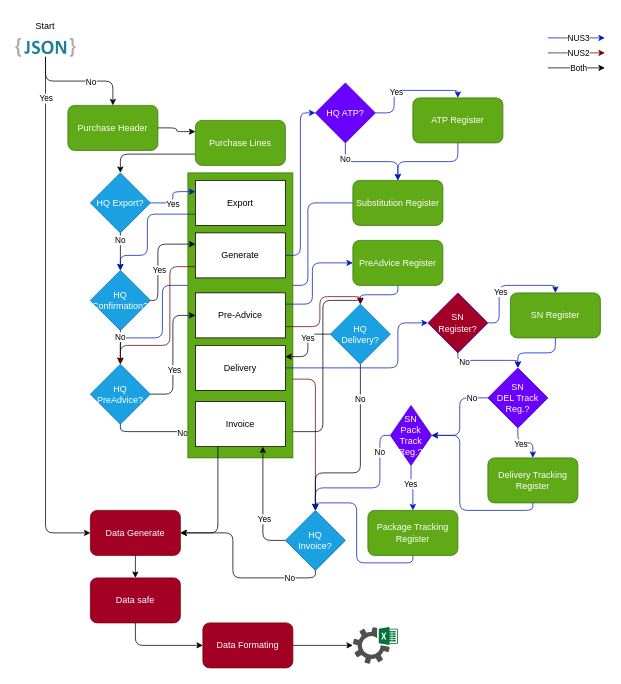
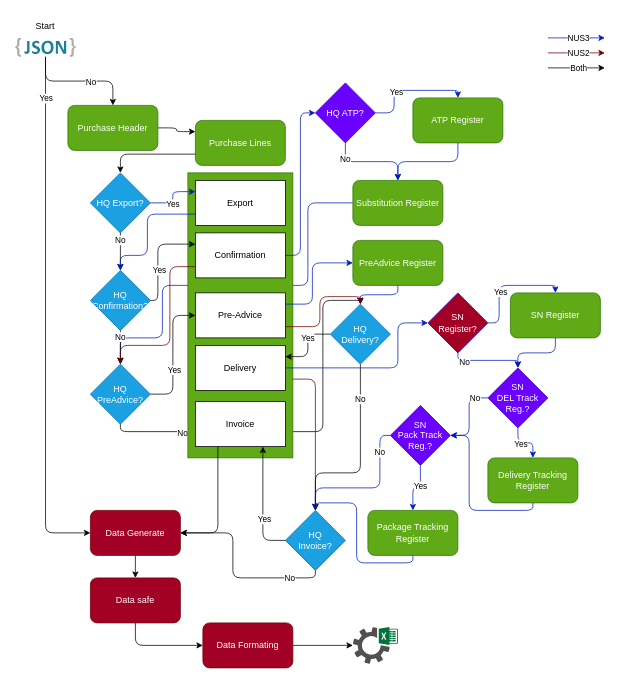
node "Generate": label "Generate" -> "Confirmation"
node "SN Pack Track Reg.?": size 41x60 -> 60x60
